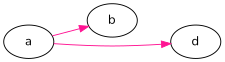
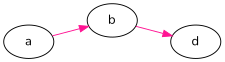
edge "a" -> "d": now "b" -> "d"
